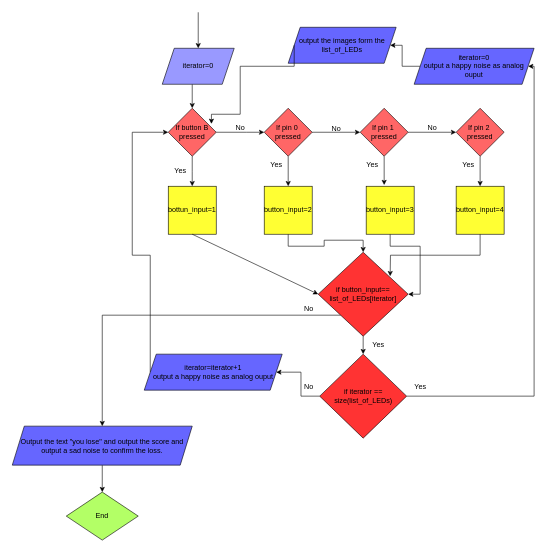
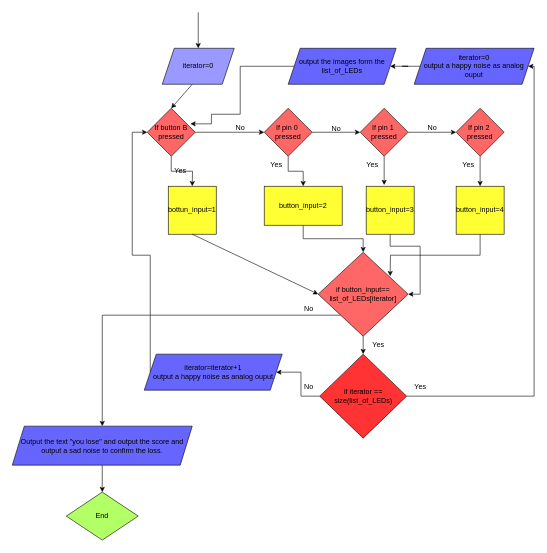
node "output the images form the list_of_LEDs": moved (342, 45) -> (342, 66)
node "If button B pressed": moved (192, 132) -> (171, 132)
node "button_input=2": size 48x48 -> 78x39
node "if button_input== list_of_LEDs[iterator]": fillcolor #ff3333 -> #ff6666
